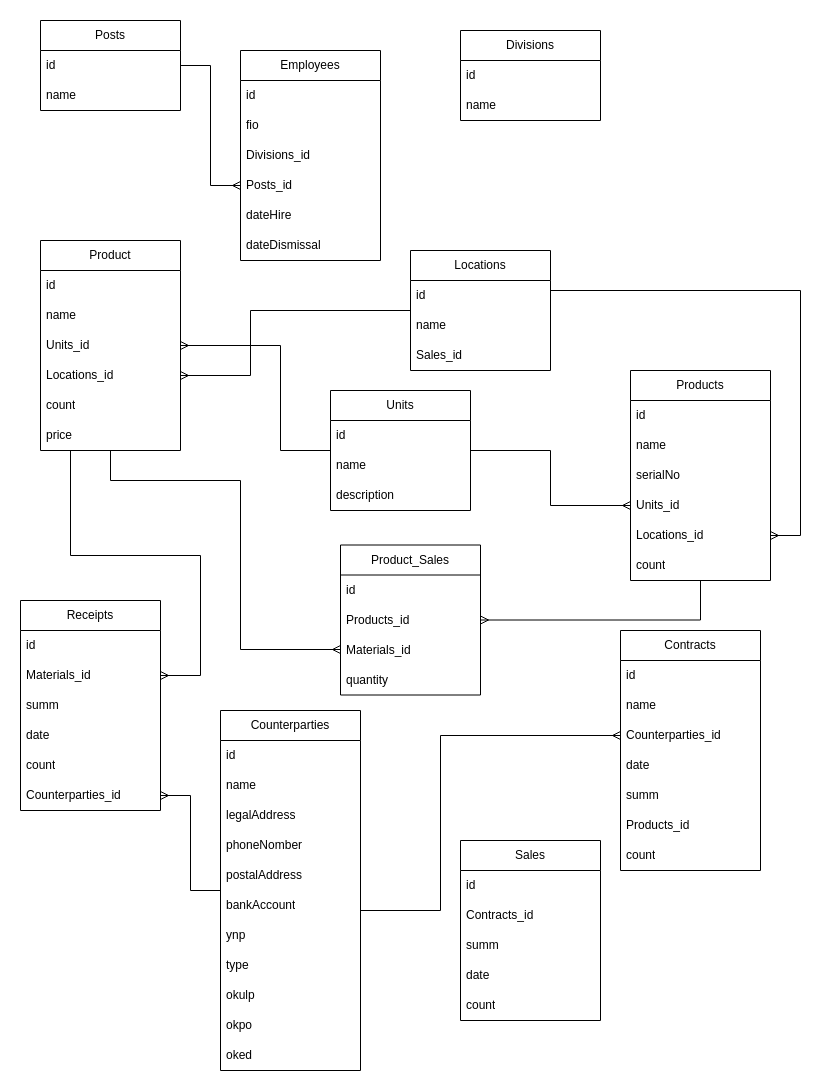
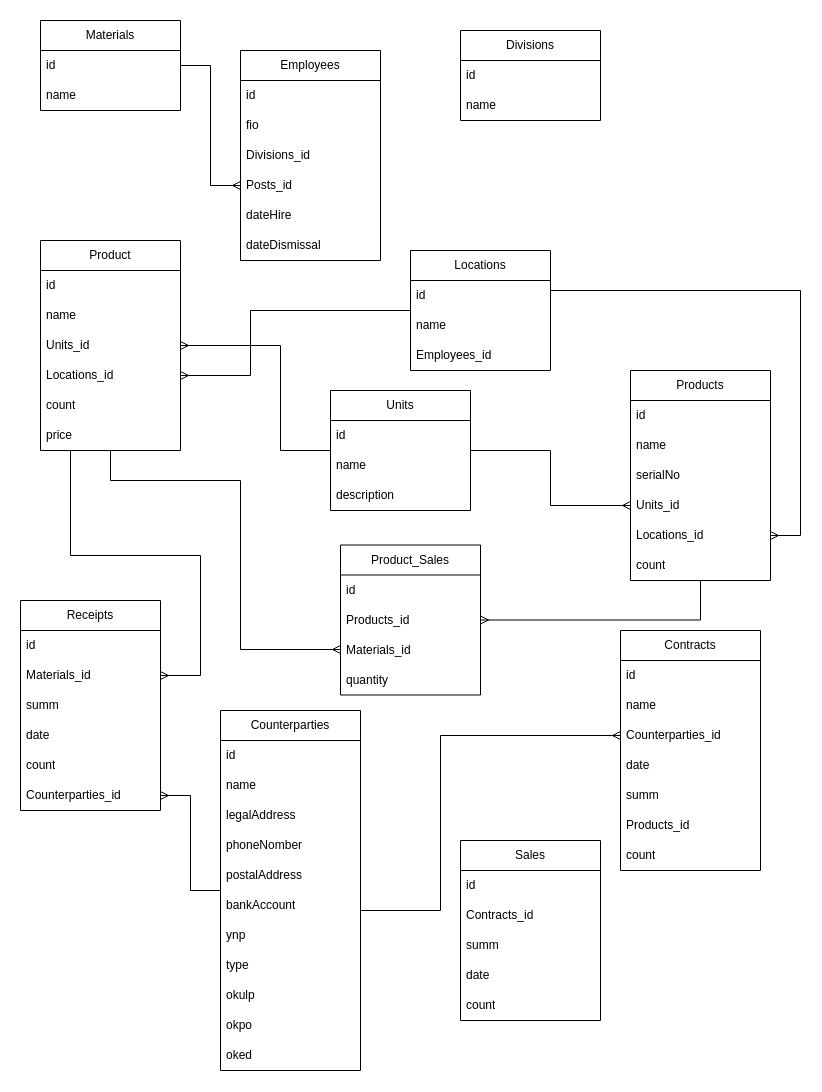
node "Posts": label "Posts" -> "Materials"
node "Sales_id": label "Sales_id" -> "Employees_id"
